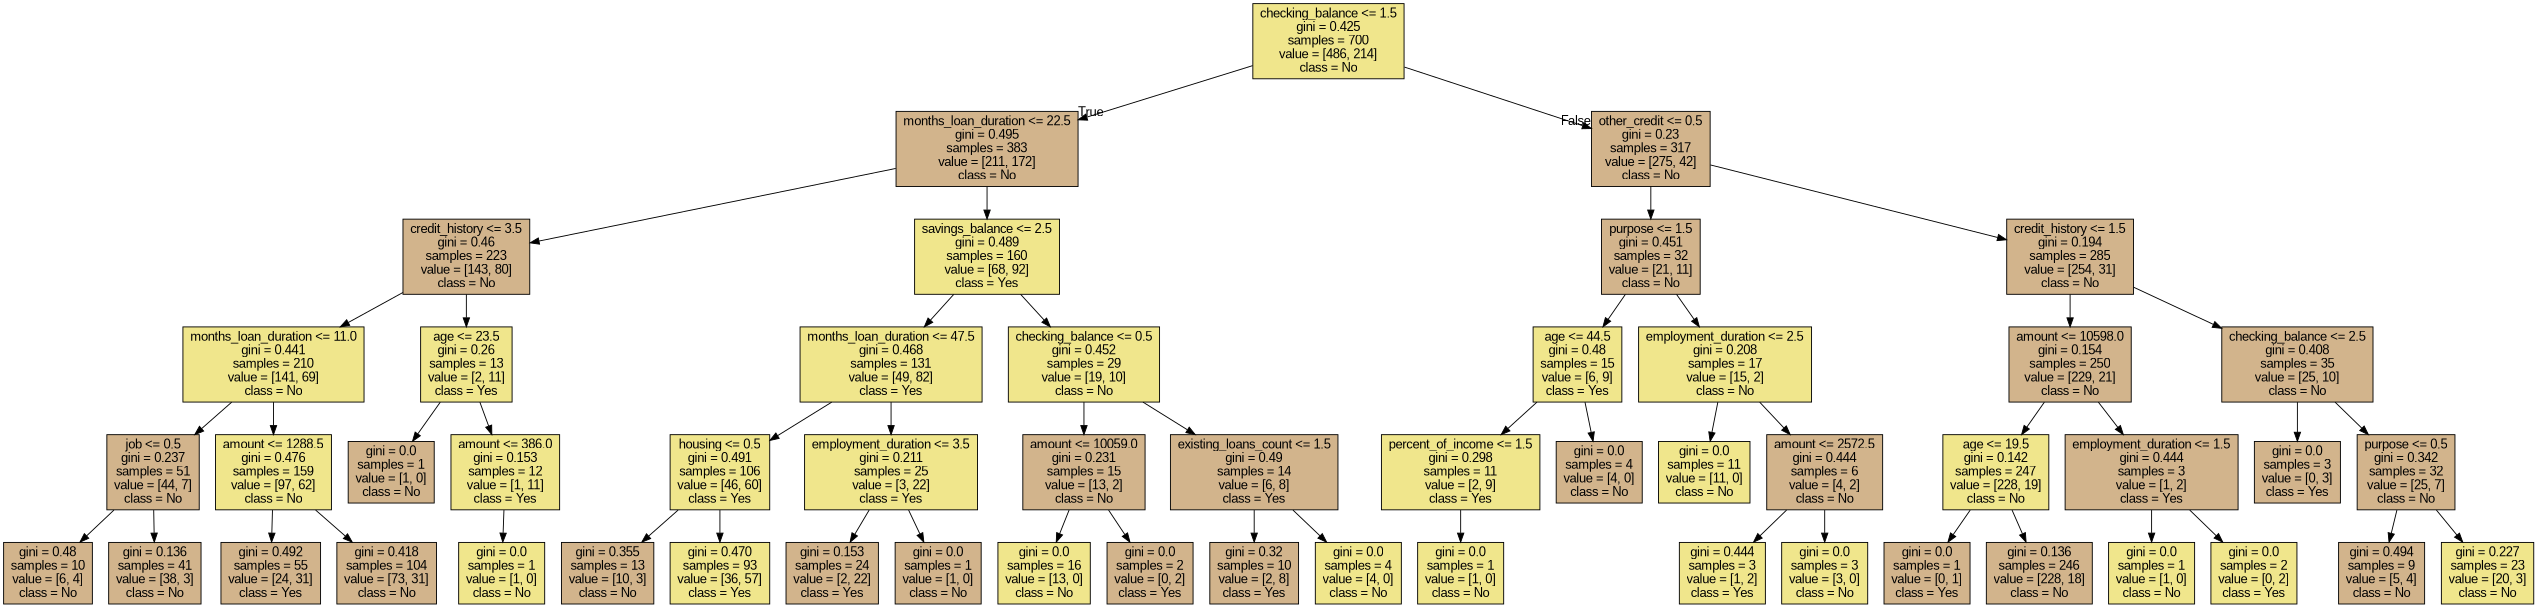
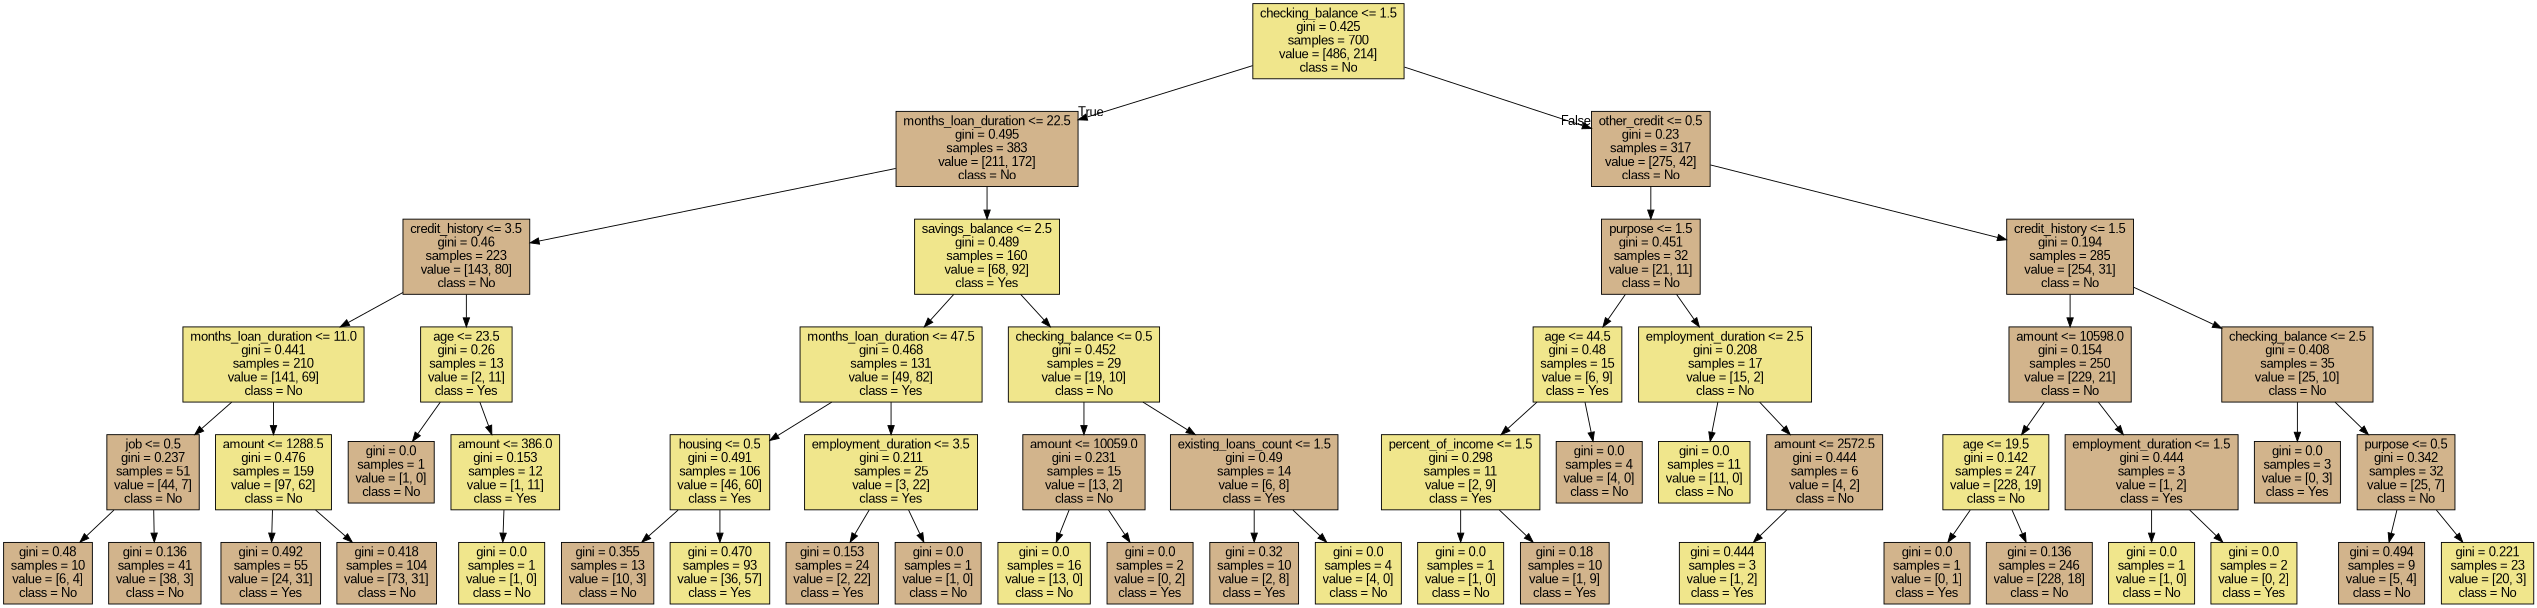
node "gini = 0.18 samples = 10 value = [1, 9] class = Yes": added
node "gini = 0.0 samples = 3 value = [3, 0] class = No": removed
node "gini = 0.227 samples = 23 value = [20, 3] class = No": label "gini = 0.227 samples = 23 value = [20, 3] class = No" -> "gini = 0.221 samples = 23 value = [20, 3] class = No"
